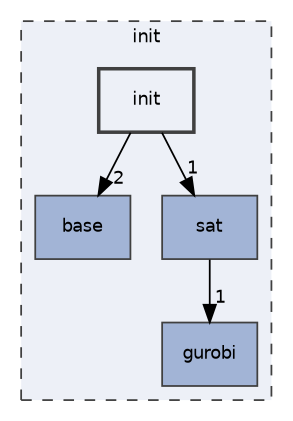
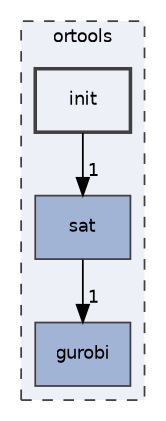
cluster "init": label "init" -> "ortools"
node "base": removed
